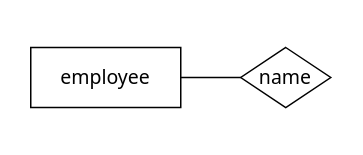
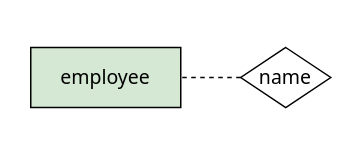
node "employee": fillcolor #ffffff -> #d5e8d4
edge "employee" -- "name": style solid -> dashed
